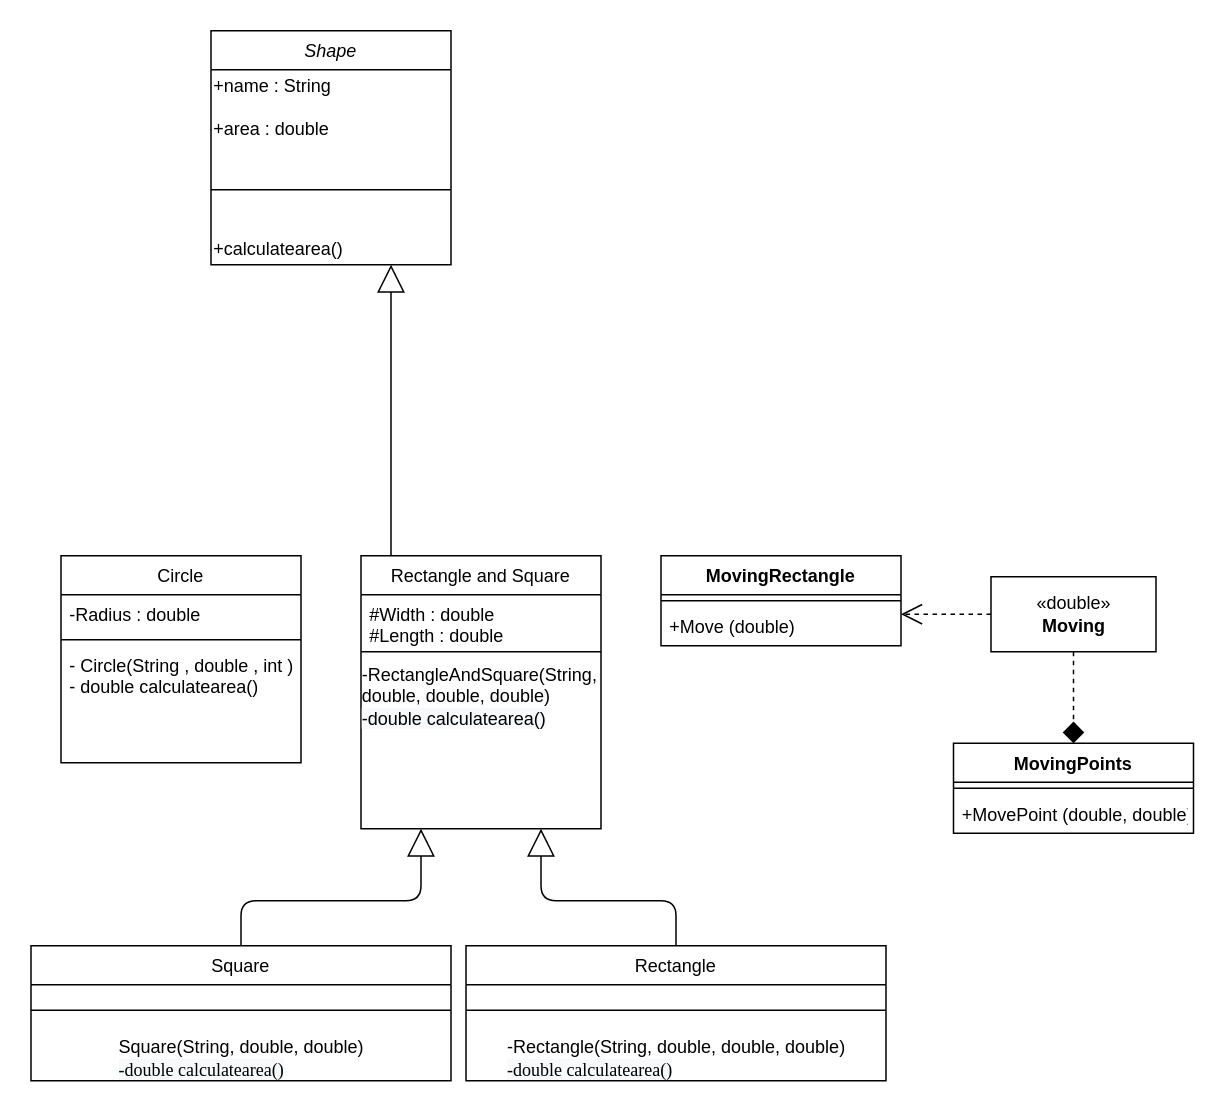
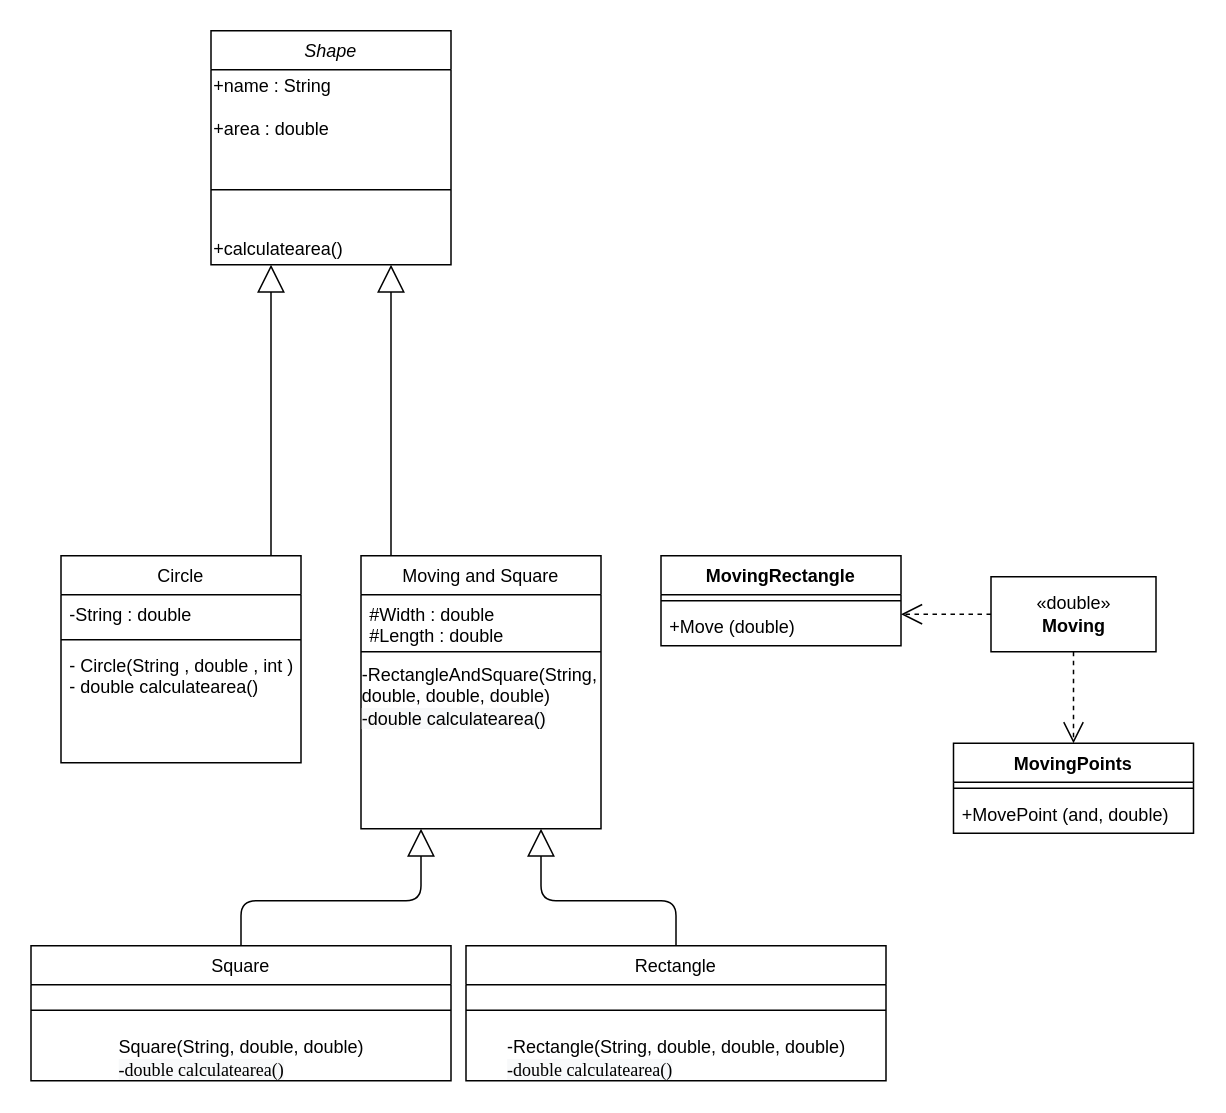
edge "Circle" -> "+calculatearea()": added
node "Rectangle and Square": label "Rectangle and Square" -> "Moving and Square"
node "-Radius : double": label "-Radius : double" -> "-String : double"
edge "«double» Moving" -> "MovingPoints": arrowhead diamond -> open
node "+MovePoint (double, double)": label "+MovePoint (double, double)" -> "+MovePoint (and, double)"
